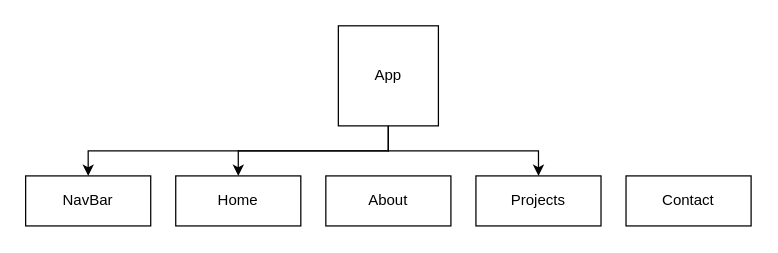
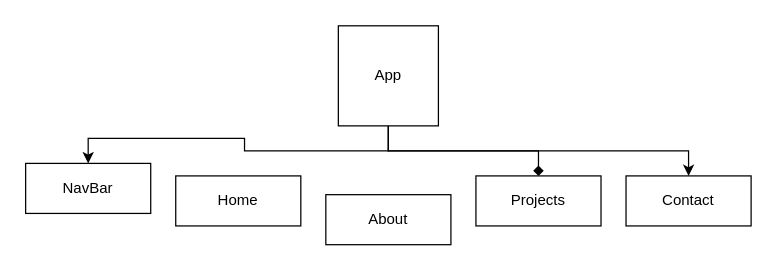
edge "App" -> "Home": now "App" -> "Contact"
edge "App" -> "Projects": arrowhead classic -> diamond
node "NavBar": moved (88, 201) -> (88, 188)
node "About": moved (388, 201) -> (388, 219)
